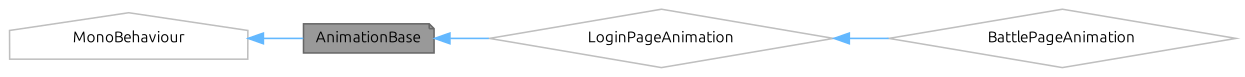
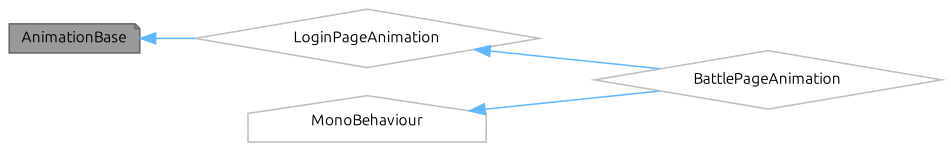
edge "AnimationBase" -> "MonoBehaviour": now "BattlePageAnimation" -> "MonoBehaviour"
